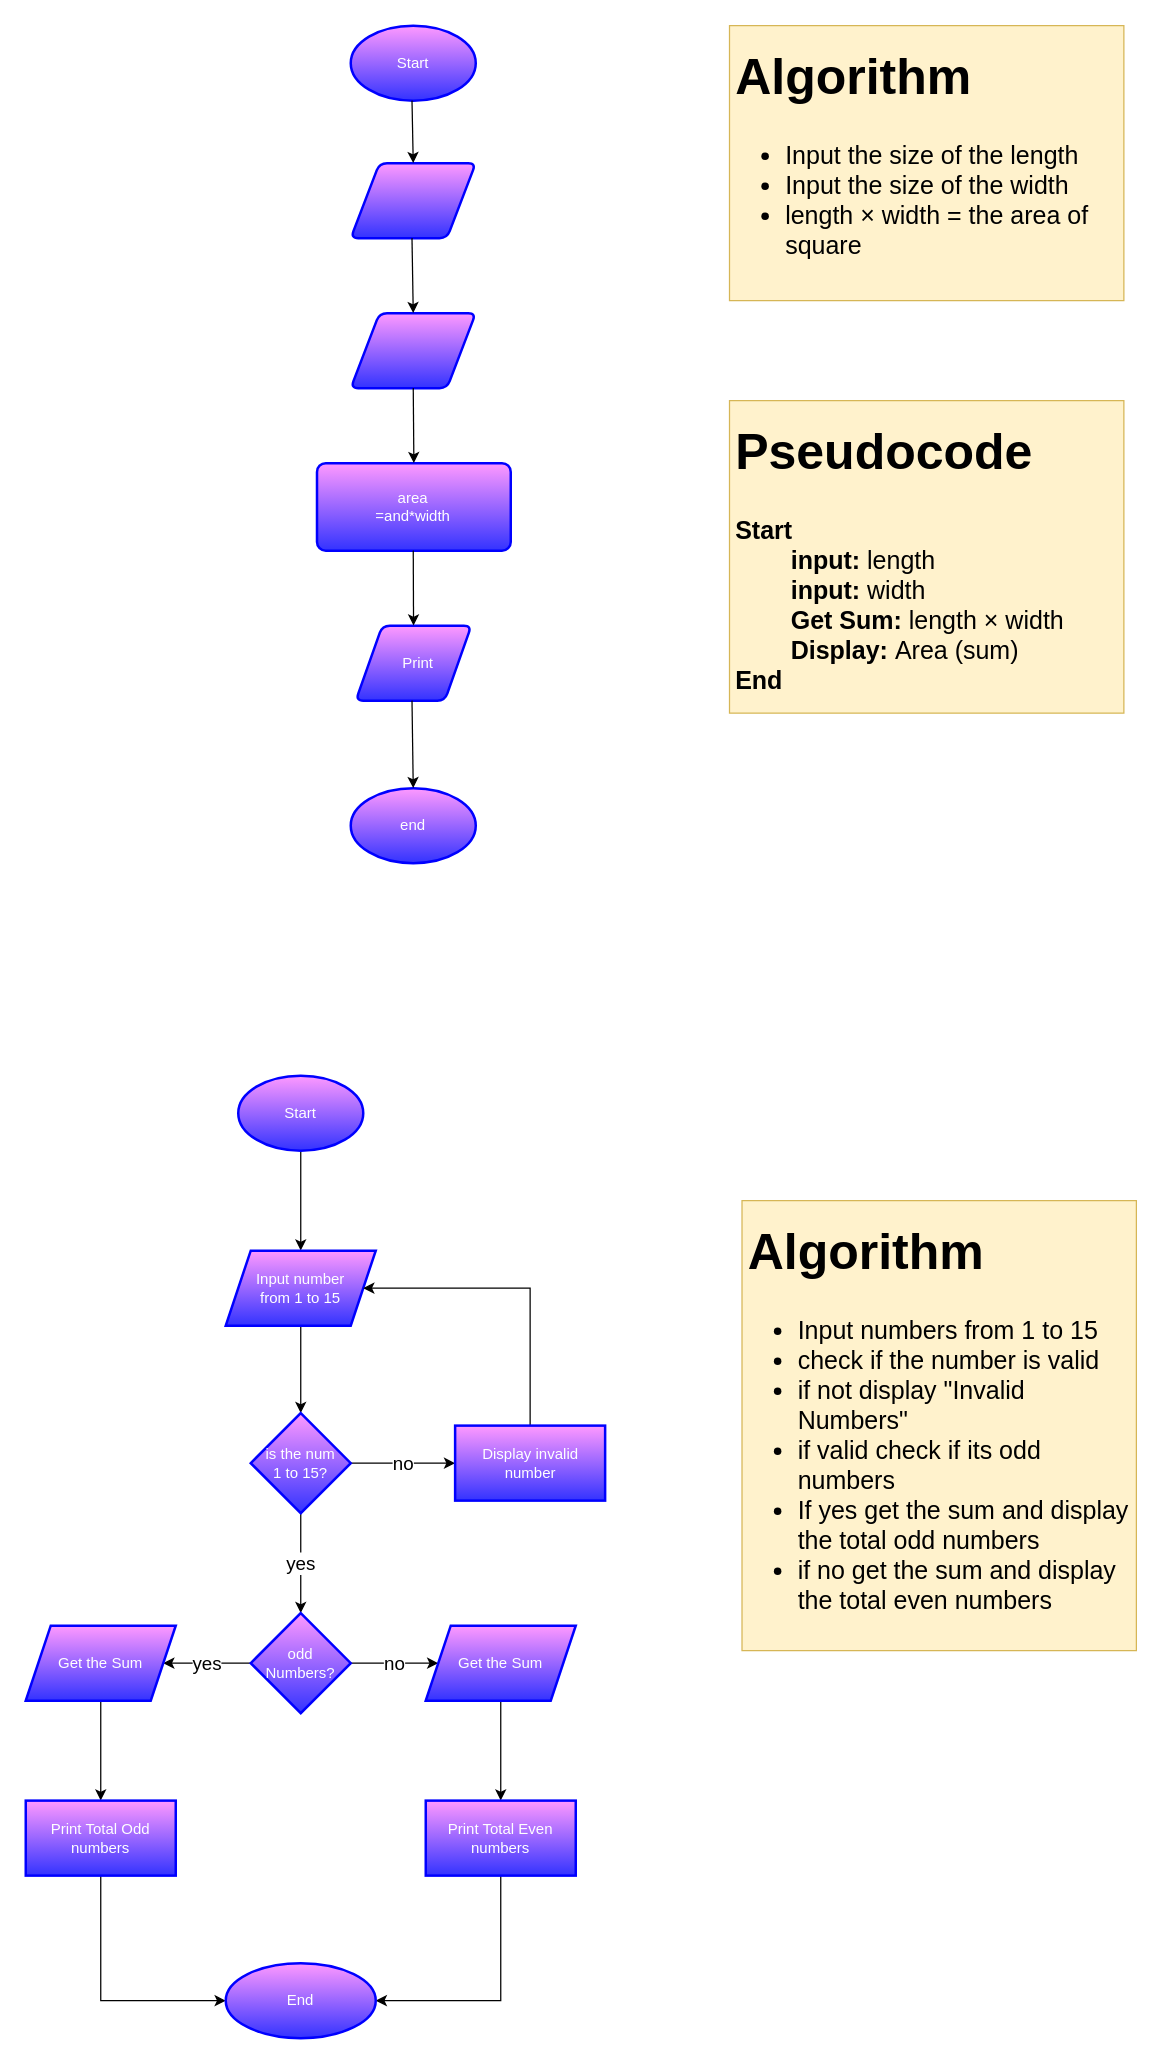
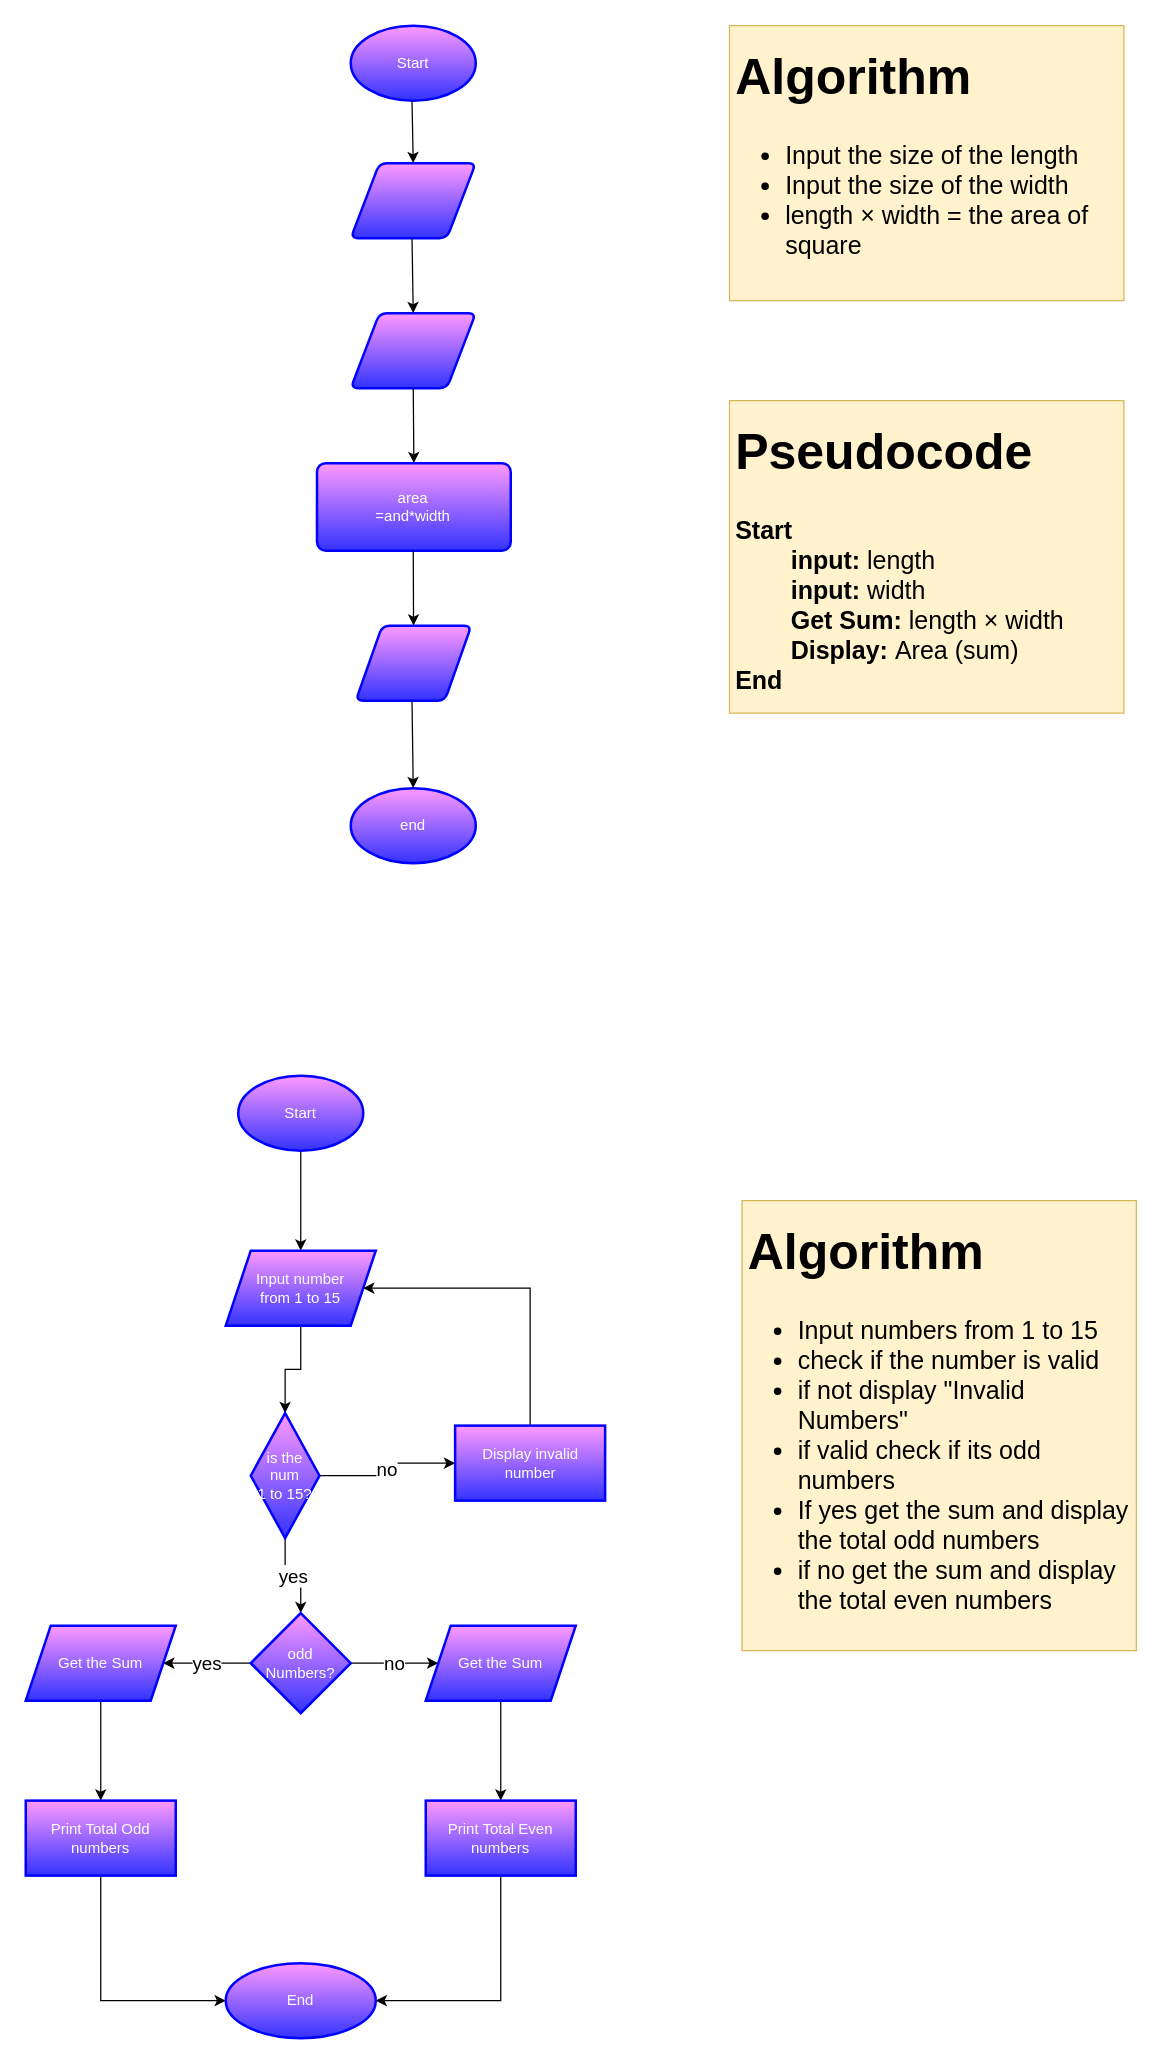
node "Print": removed
node "is the num 1 to 15?": size 100x100 -> 69x125
